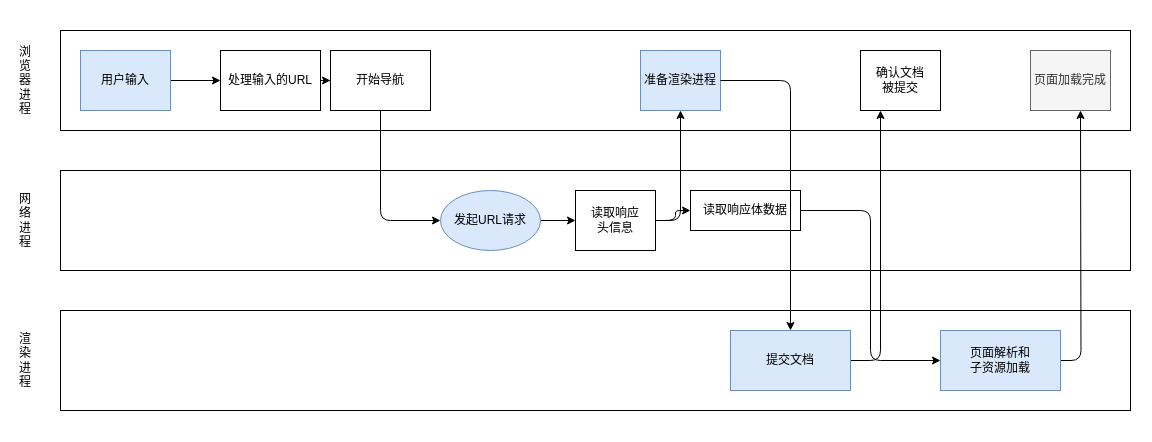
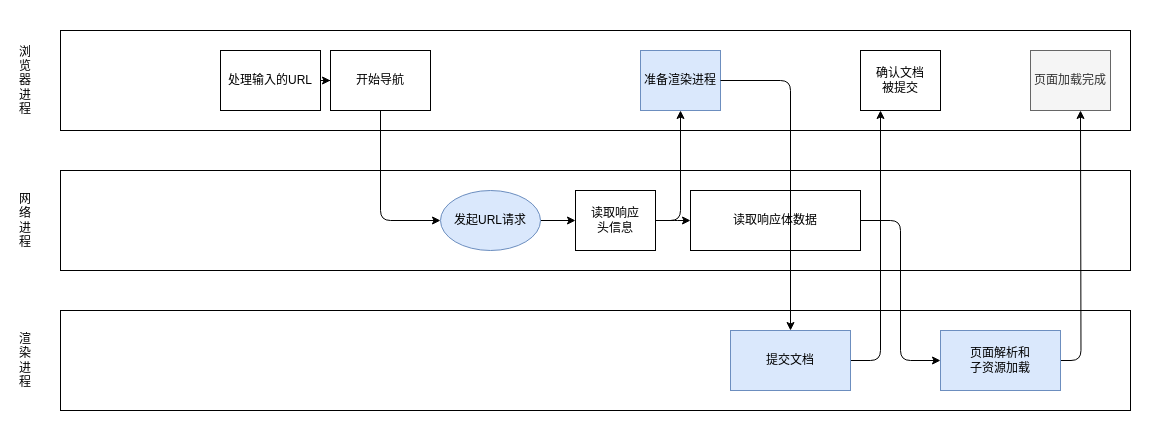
node "用户输入": removed
edge "用户输入" -> "处理输入的URL": removed
node "读取响应体数据": size 110x40 -> 170x60
